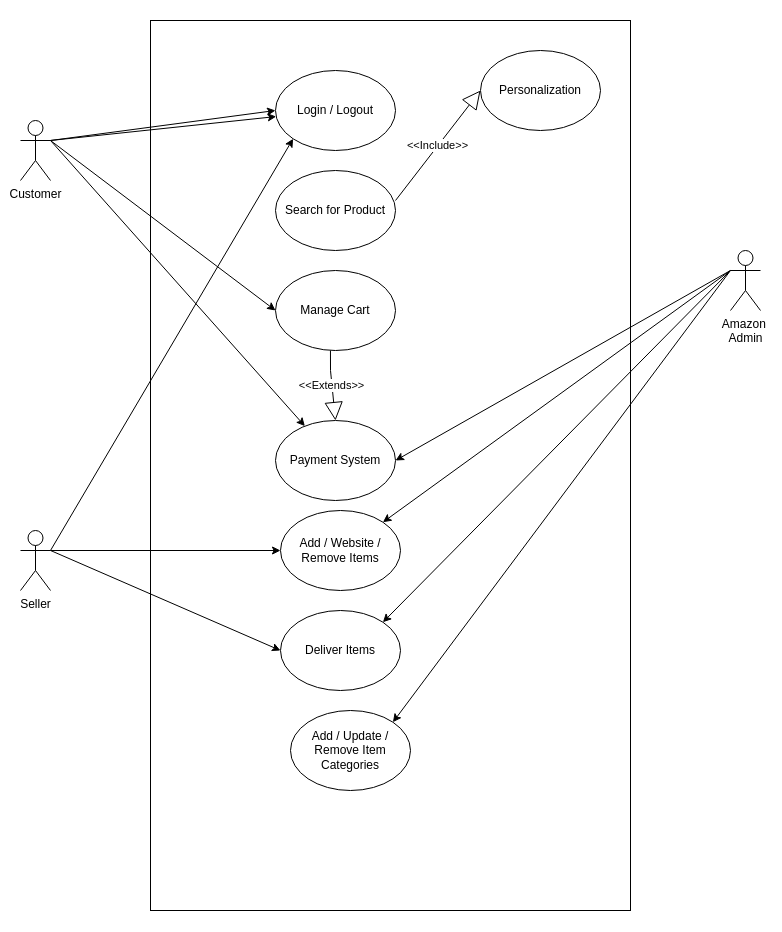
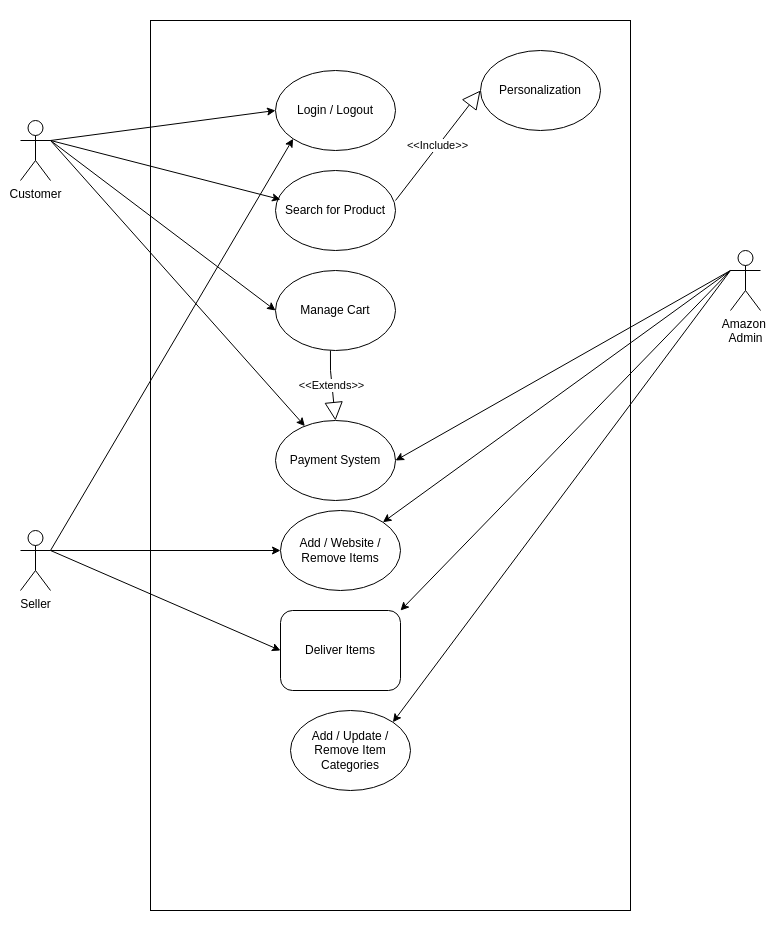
edge "Customer" -> "Login / Logout": now "Customer" -> "Search for Product"
node "Deliver Items": shape ellipse -> rounded rectangle
